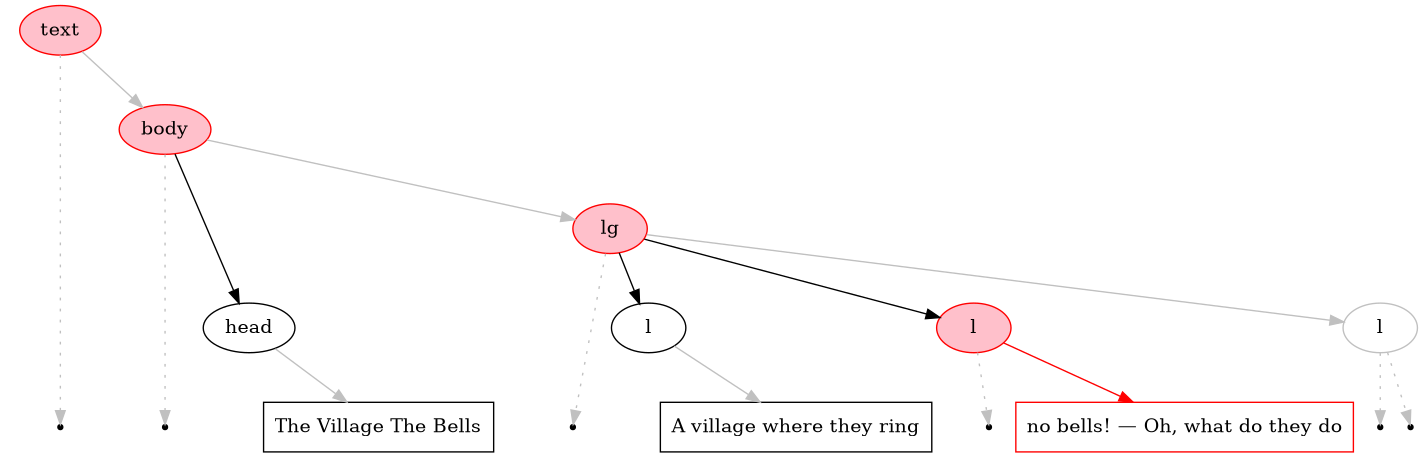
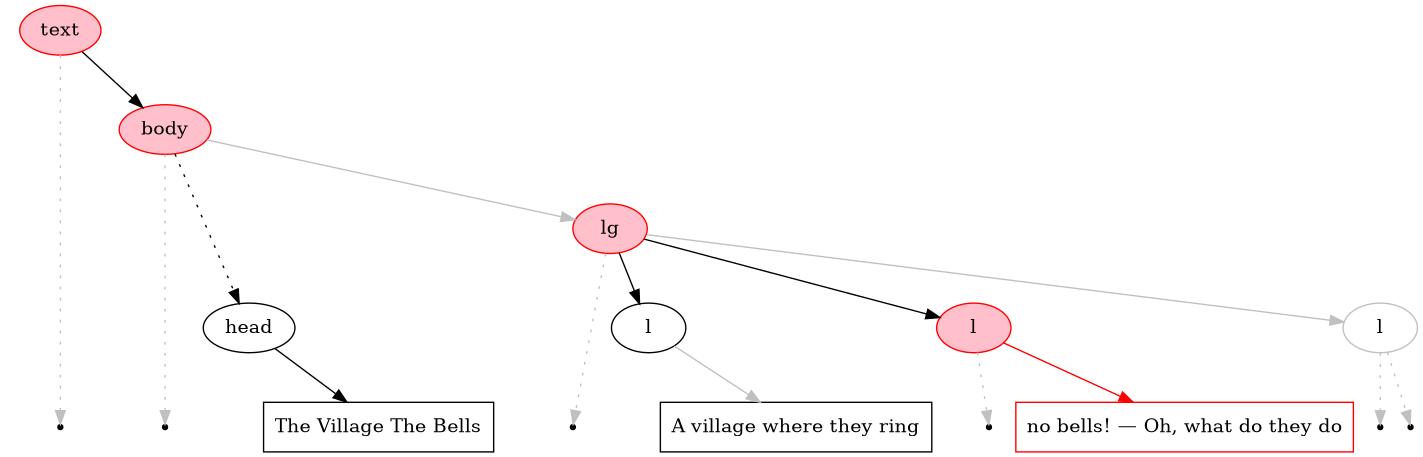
edge "text" -> "body": color gray -> black
edge "body" -> "head": style solid -> dotted
edge "head" -> "The Village The Bells": color gray -> black
